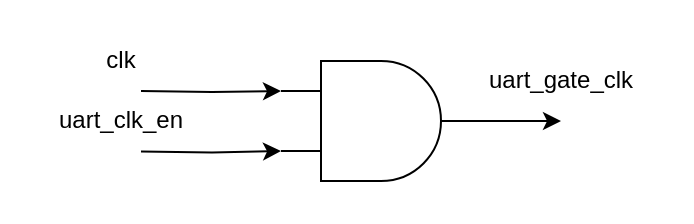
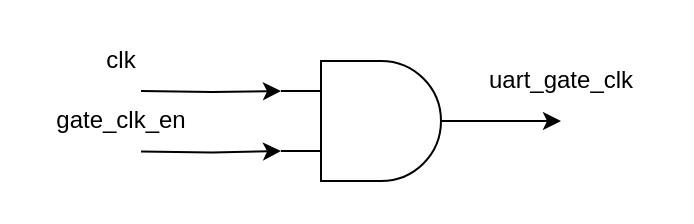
node "uart_clk_en": label "uart_clk_en" -> "gate_clk_en"
